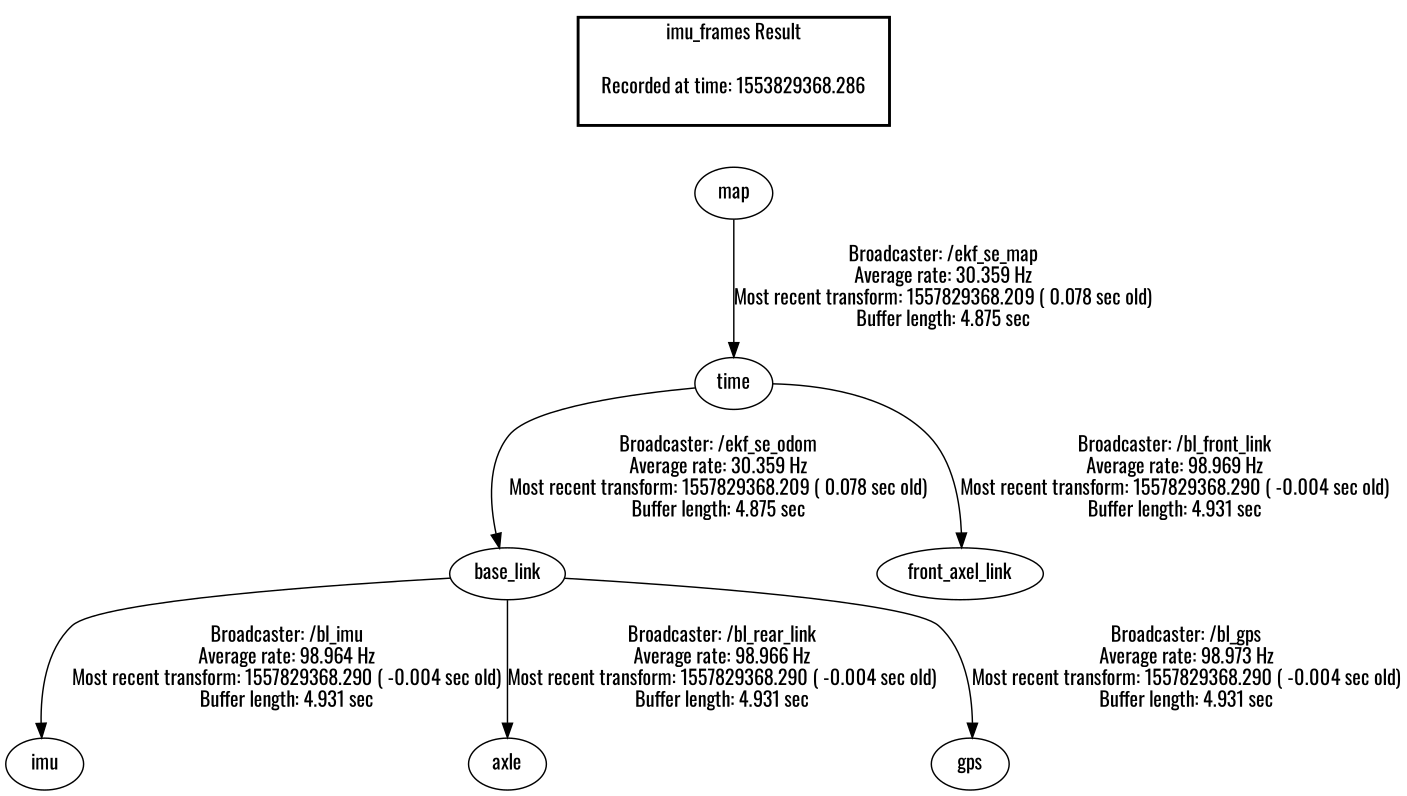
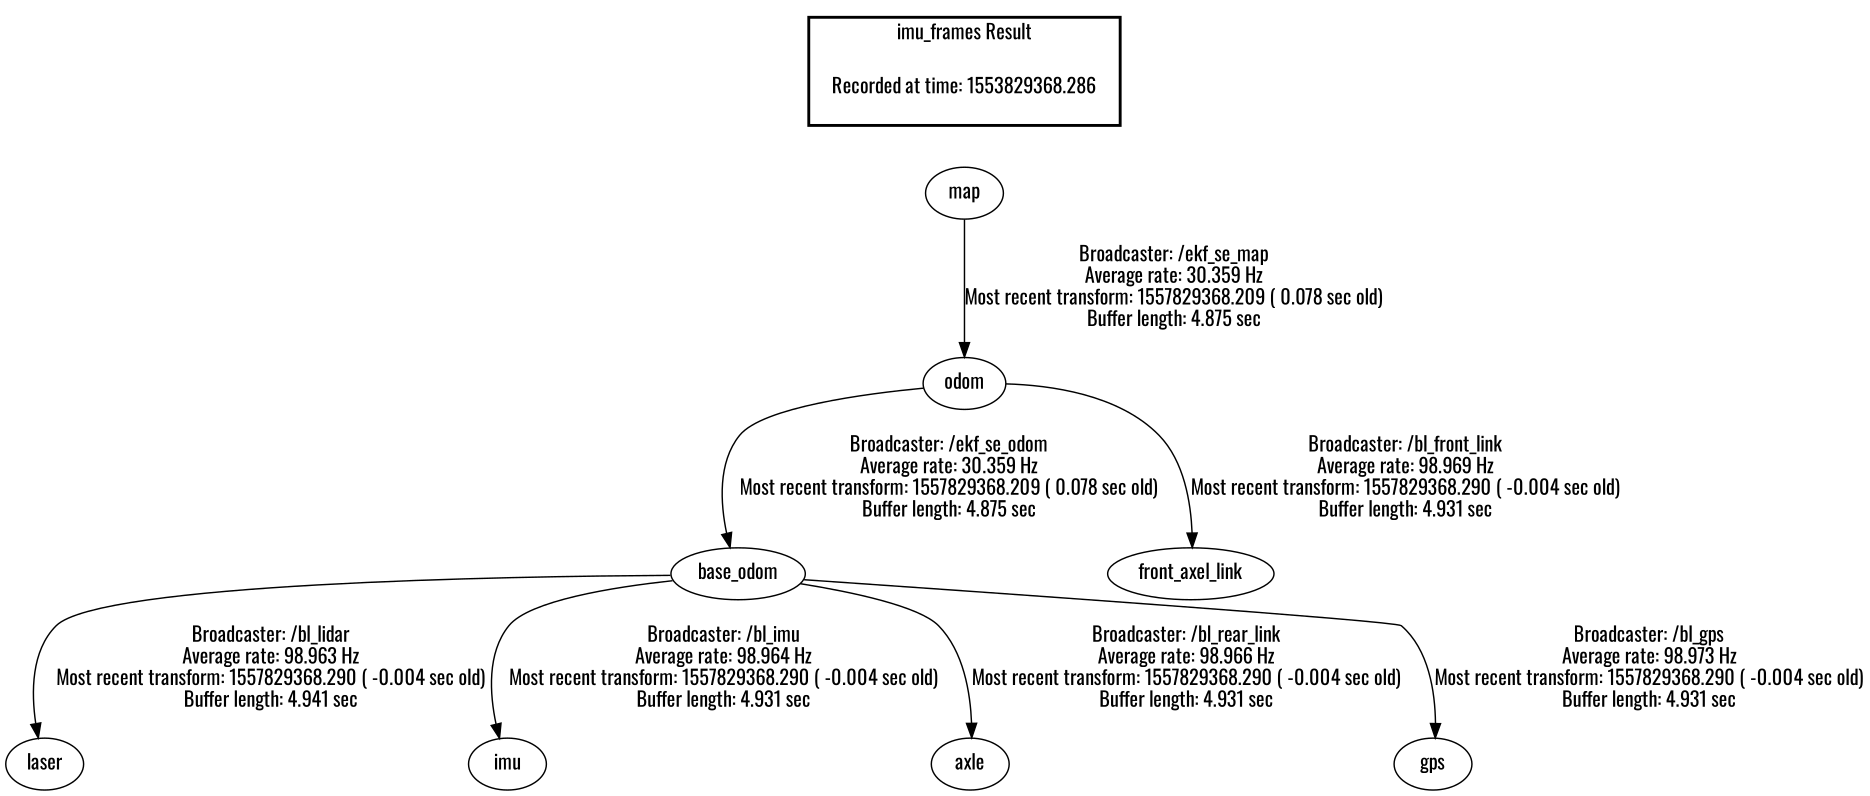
node "time": label "time" -> "odom"
node "base_link": label "base_link" -> "base_odom"
node "laser": added
